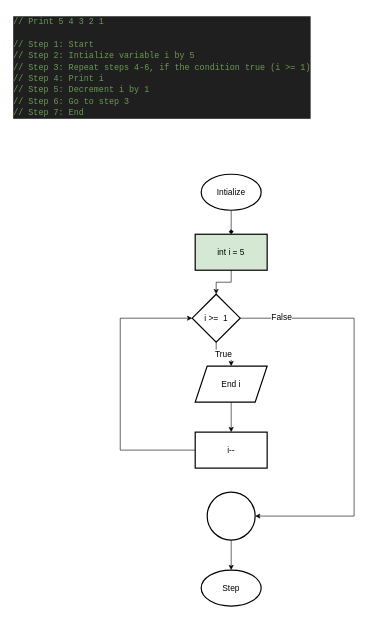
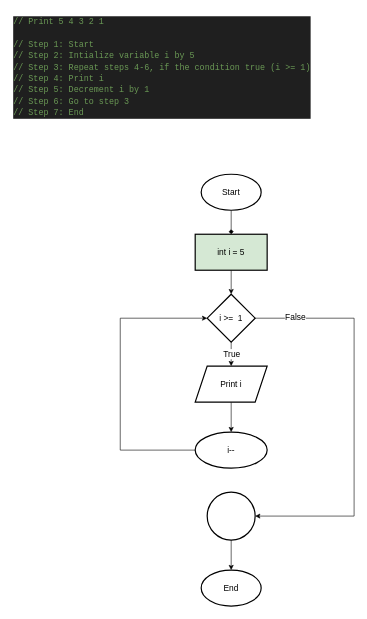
node "Intialize": label "Intialize" -> "Start"
node "i >= 1": moved (216, 318) -> (231, 318)
node "End i": label "End i" -> "Print i"
node "i--": shape rectangle -> ellipse
node "Step": label "Step" -> "End"
